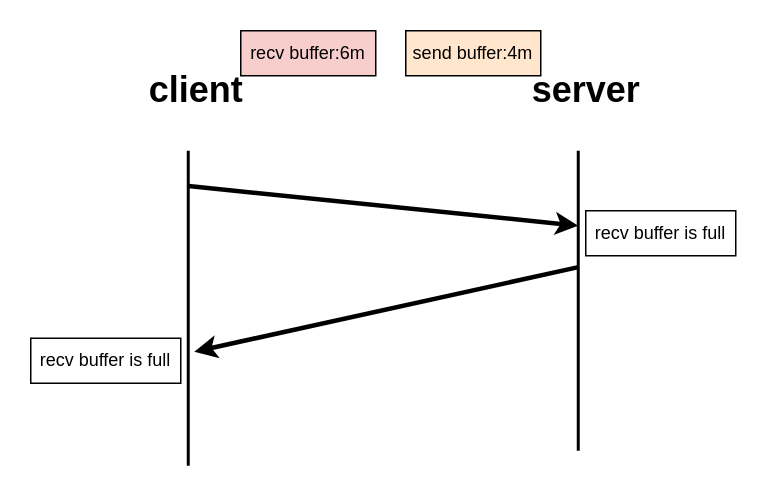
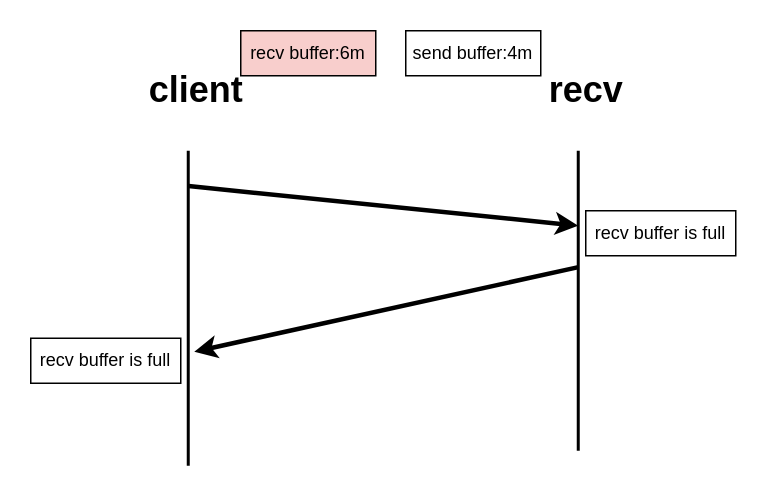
node "send buffer:4m": fillcolor #ffe6cc -> #ffffff
node "server": label "server" -> "recv"
